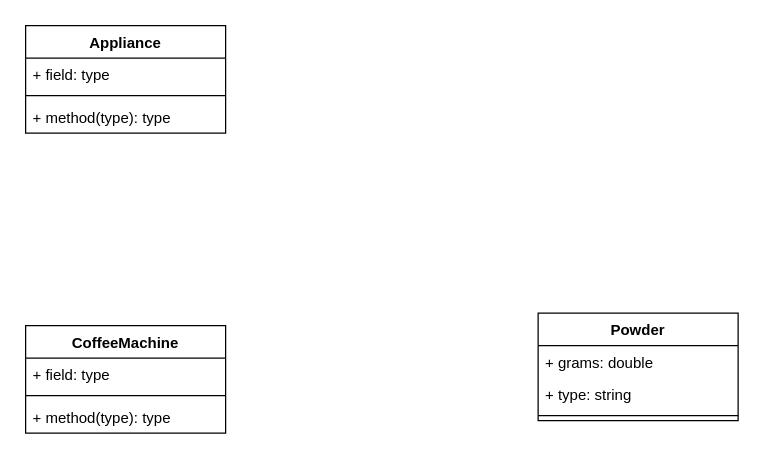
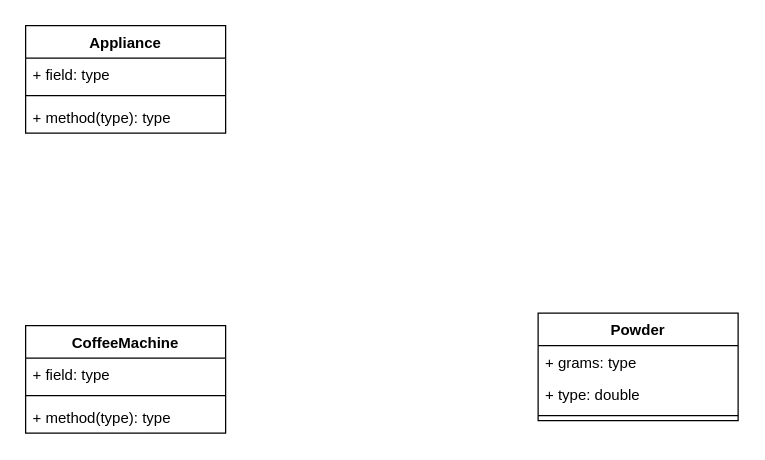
node "+ grams: double": label "+ grams: double" -> "+ grams: type"
node "+ type: string": label "+ type: string" -> "+ type: double"
